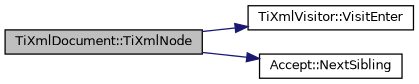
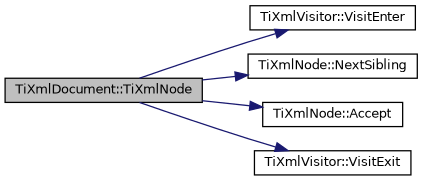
node "Accept::NextSibling": label "Accept::NextSibling" -> "TiXmlNode::NextSibling"
node "TiXmlNode::Accept": added
node "TiXmlVisitor::VisitExit": added
